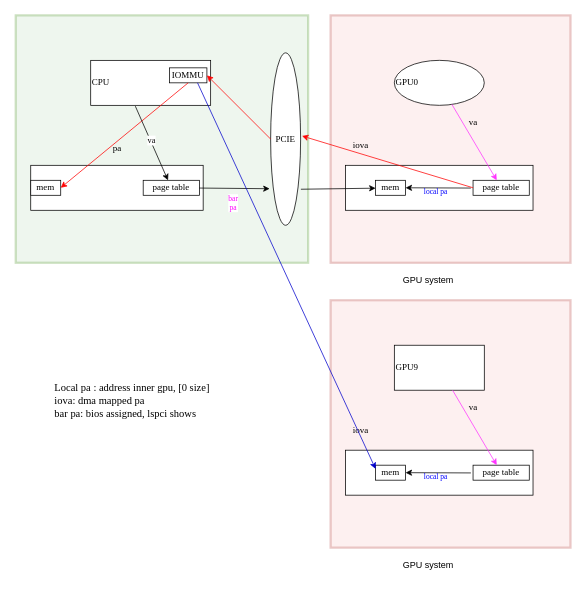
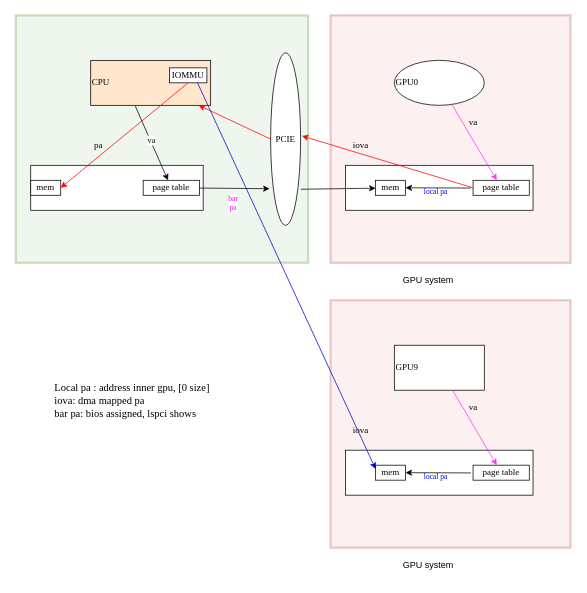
node "CPU": fillcolor #ffffff -> #ffe6cc
edge "PCIE" -> "IOMMU": now "PCIE" -> "CPU"
node "pa": moved (117, 149) -> (98, 145)
